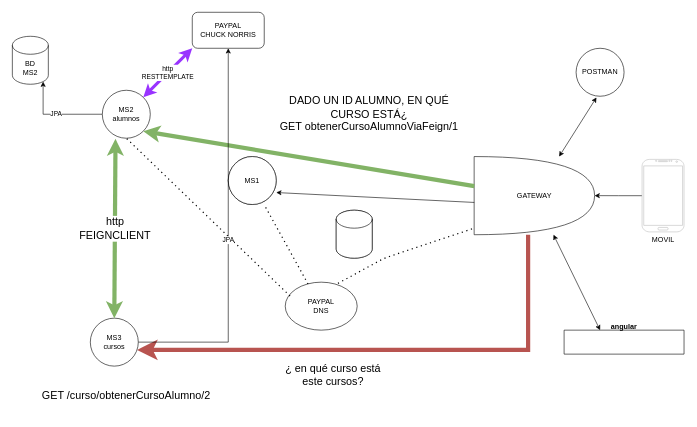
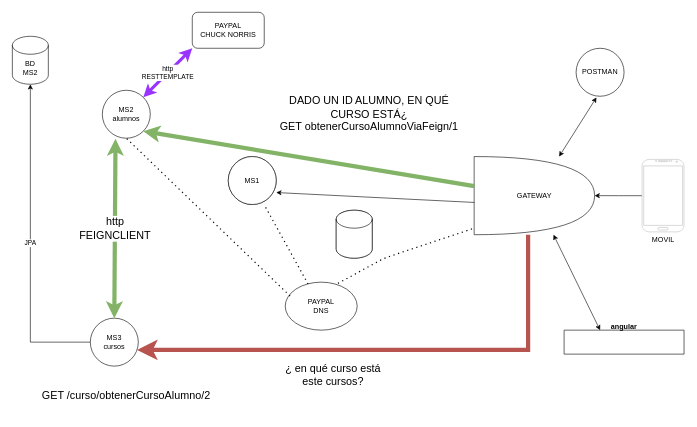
edge "MS2 alumnos" -> "BD MS2": removed, label "JPA"
edge "MS3 cursos" -> "PAYPAL CHUCK NORRIS": now "MS3 cursos" -> "BD MS2"
